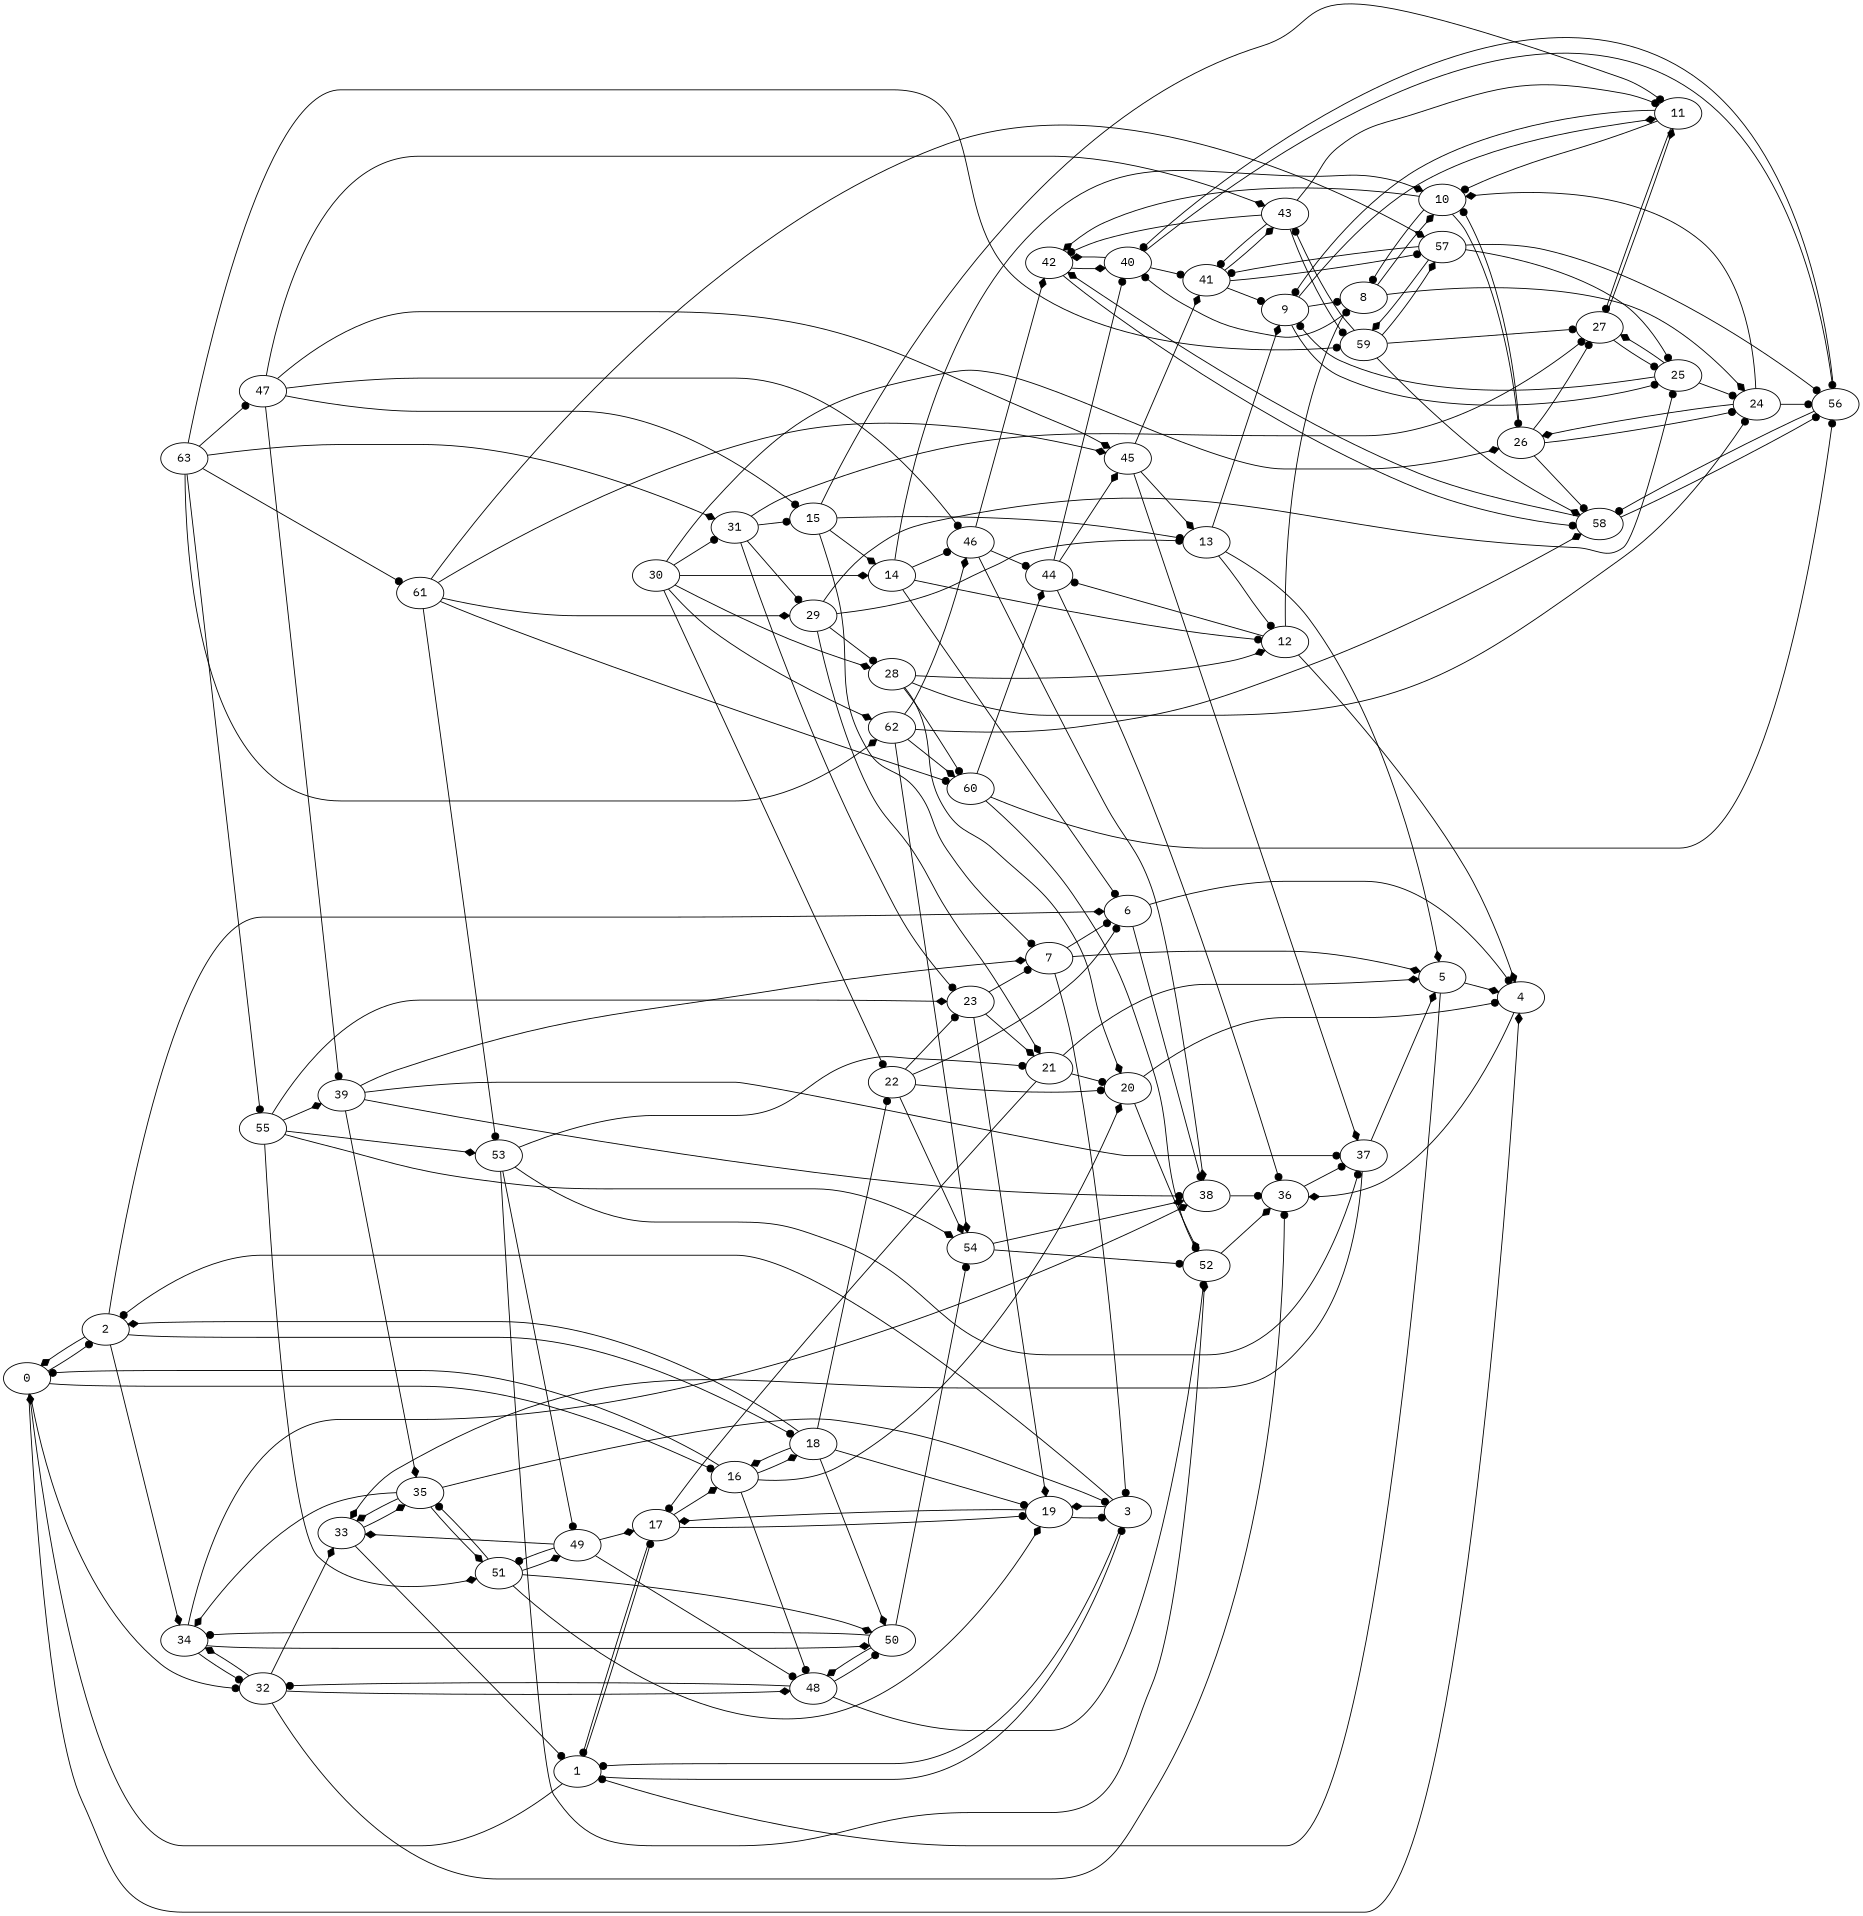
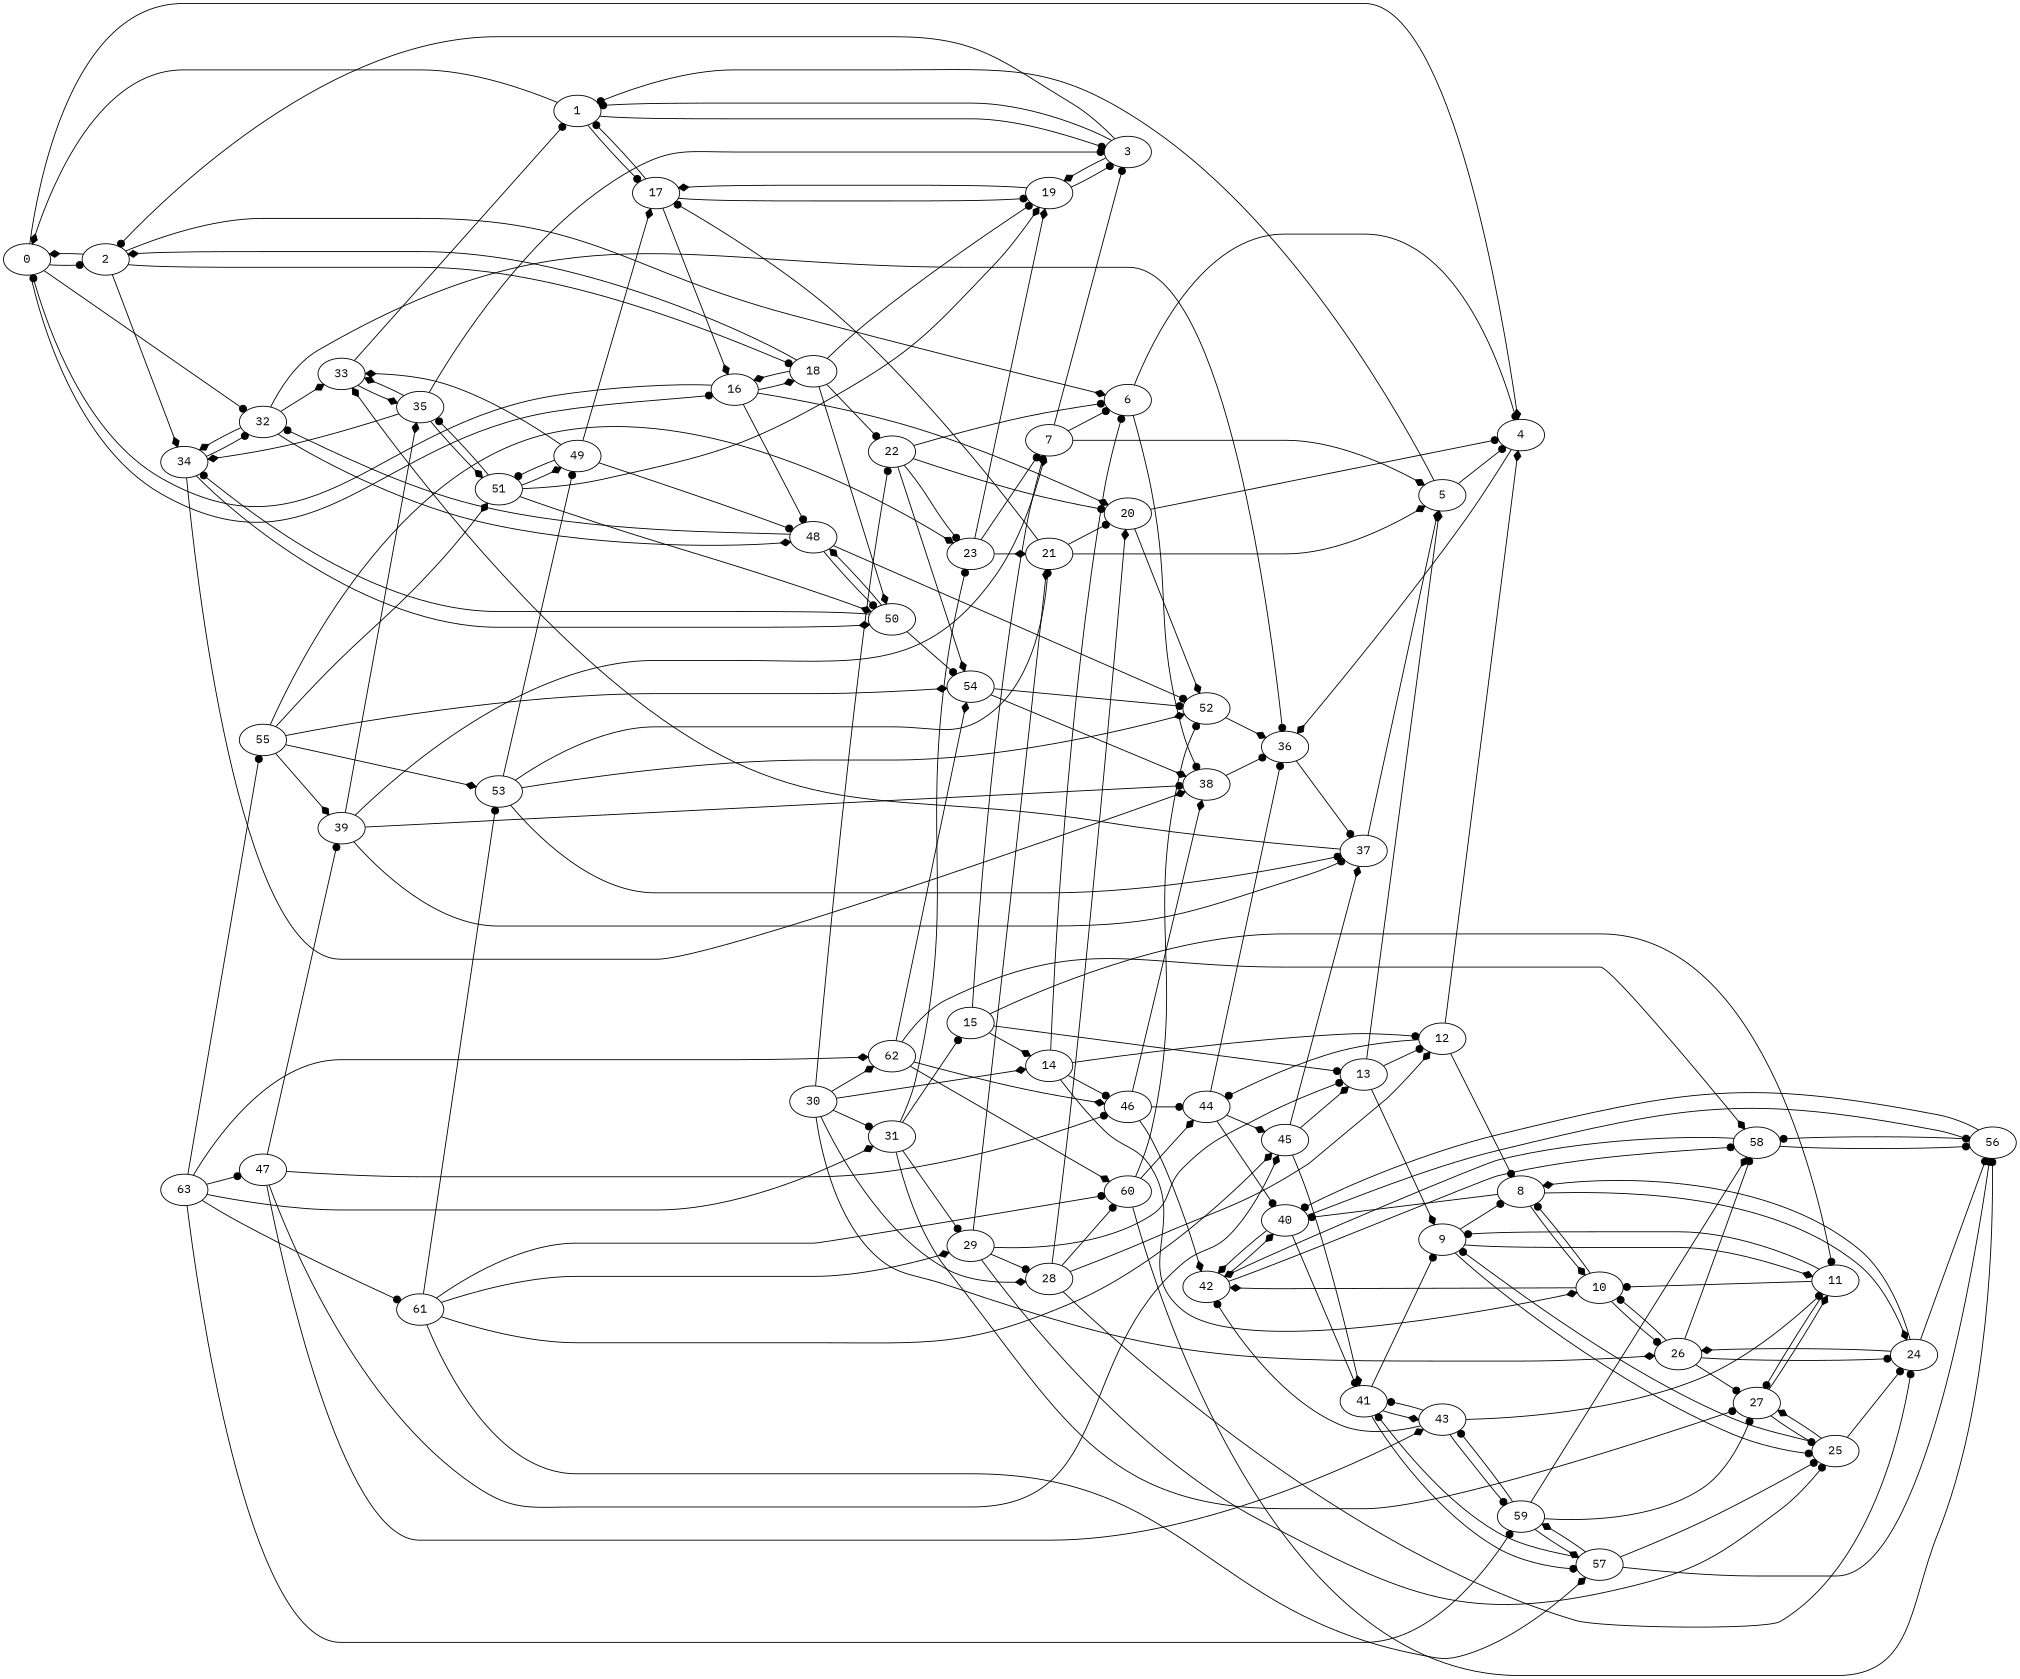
edge "24" -> "10": now "24" -> "8"
edge "47" -> "15": removed
edge "5" -> "4": arrowhead diamond -> dot
